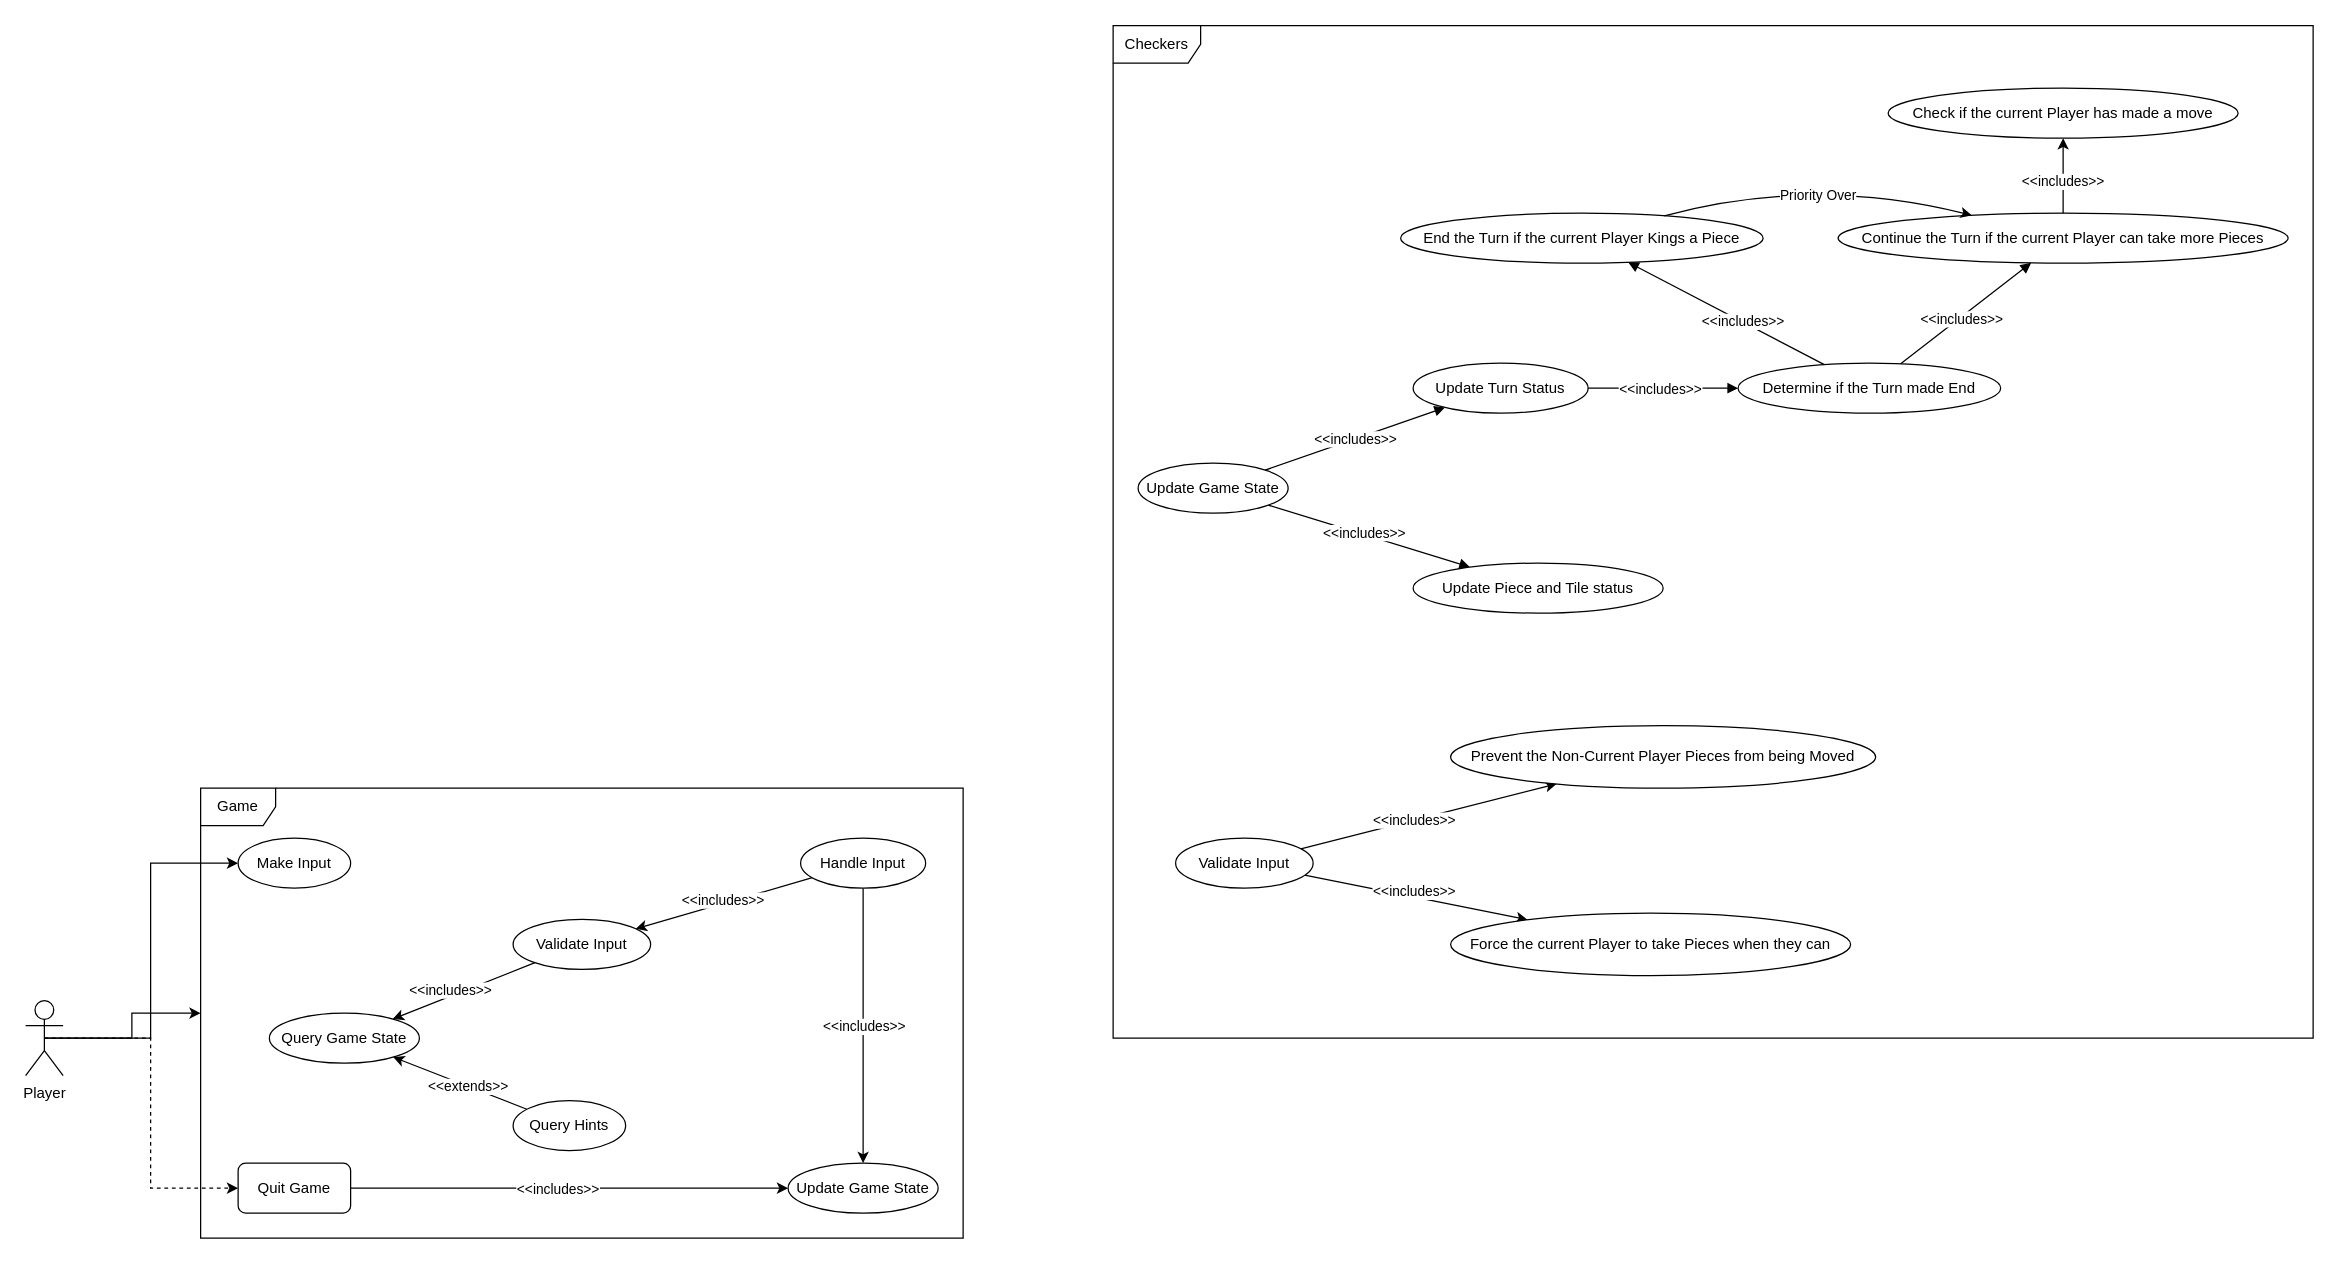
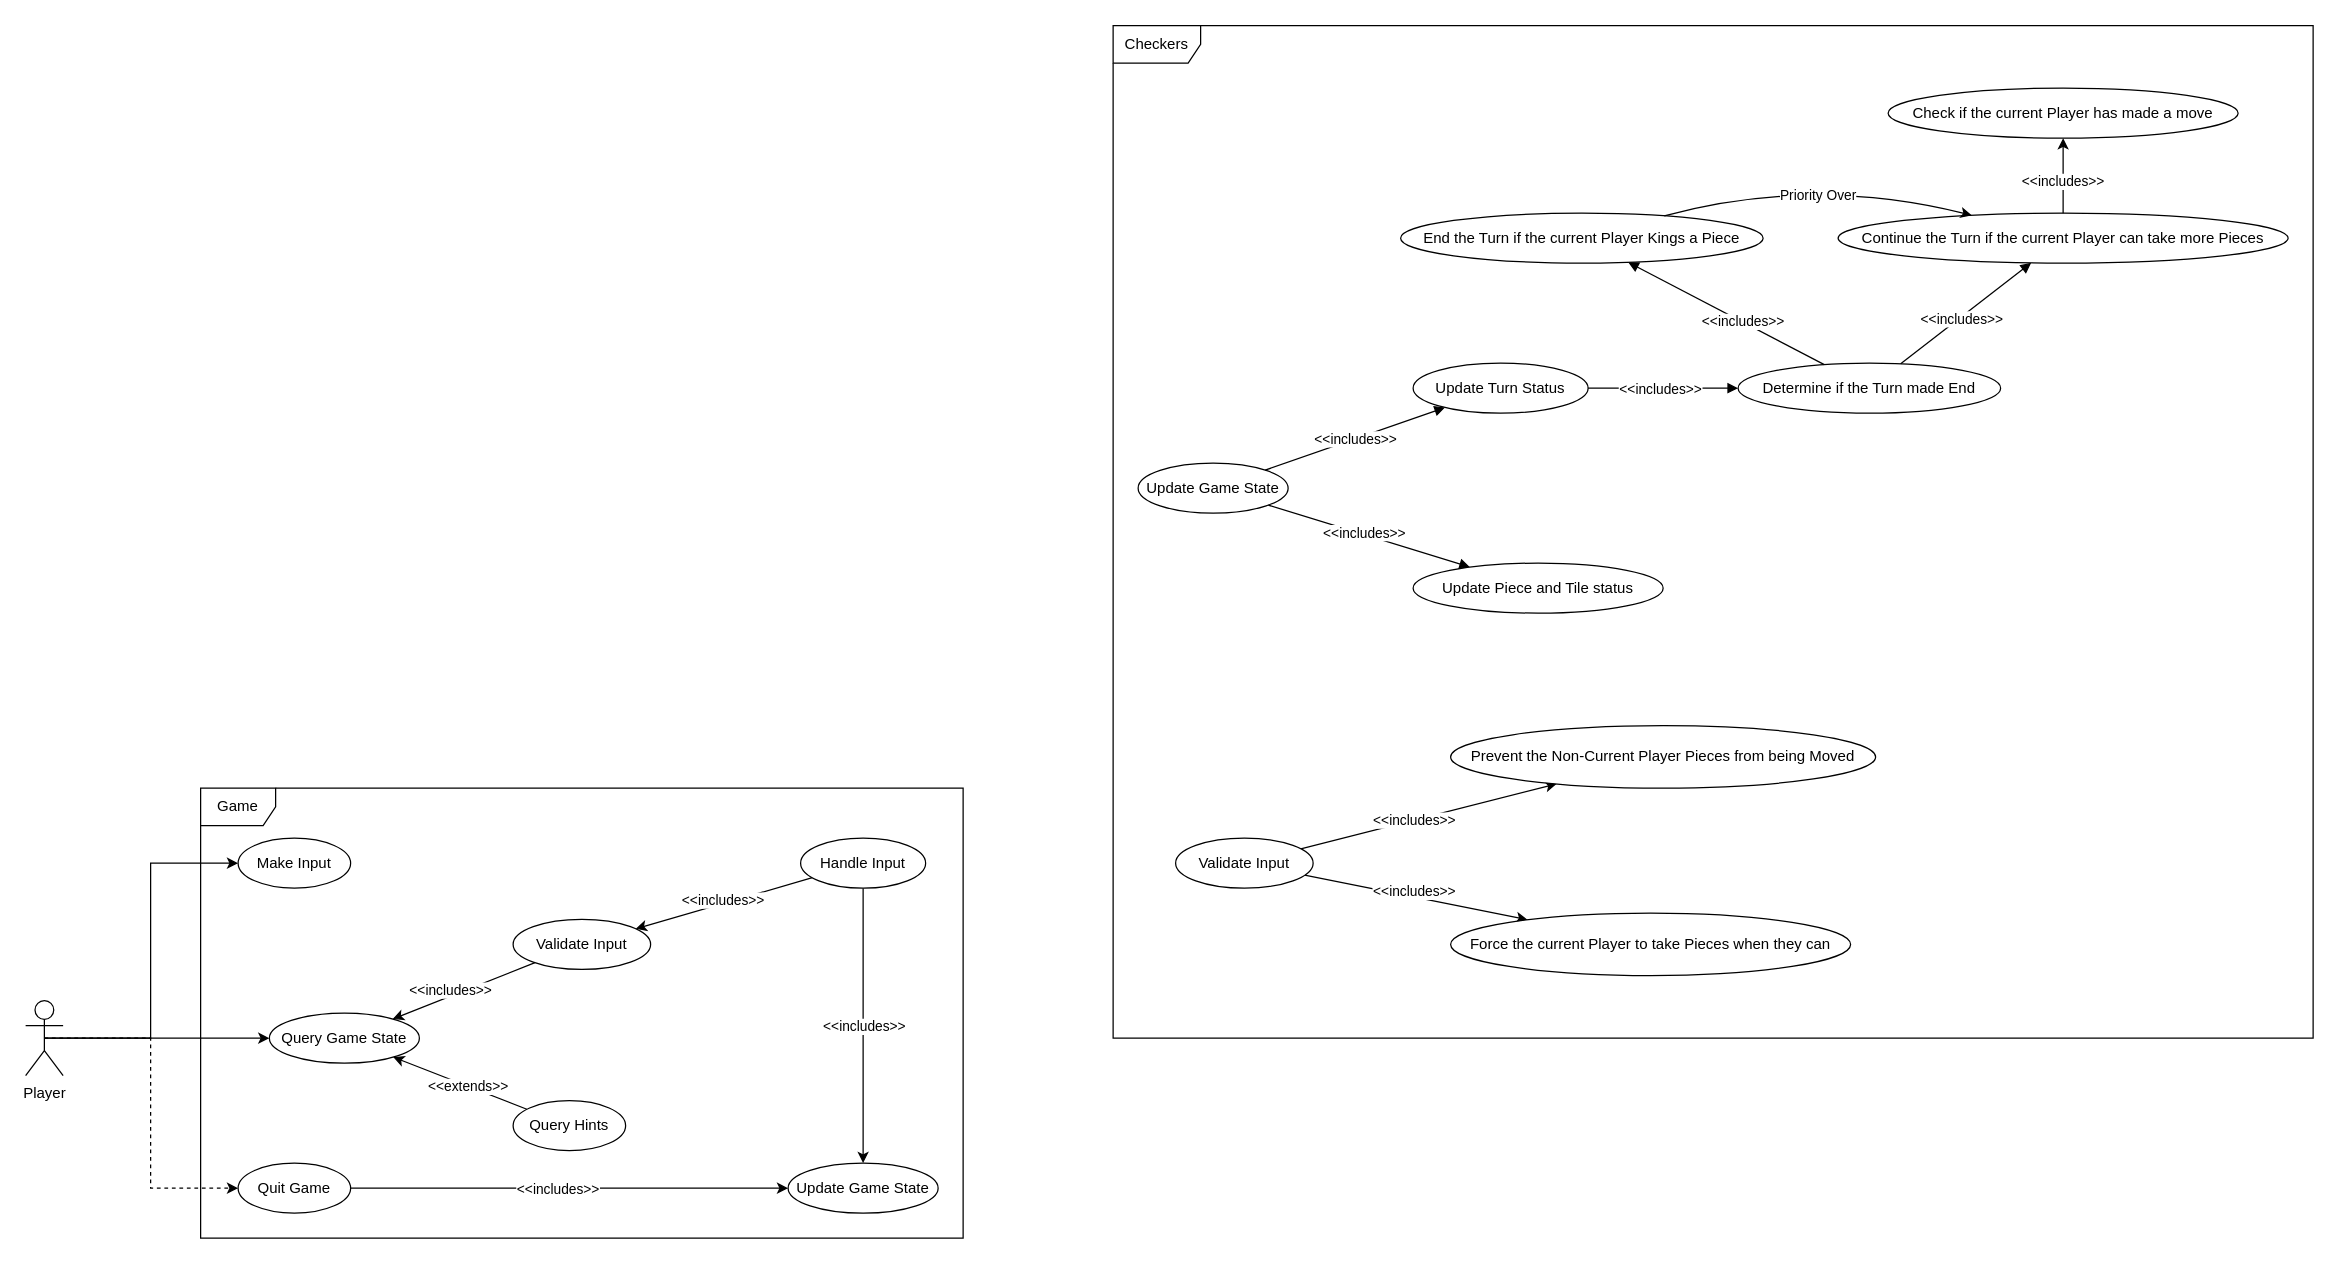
edge "Player" -> "Game": now "Player" -> "Query Game State"
node "Quit Game": shape rounded rectangle -> ellipse
